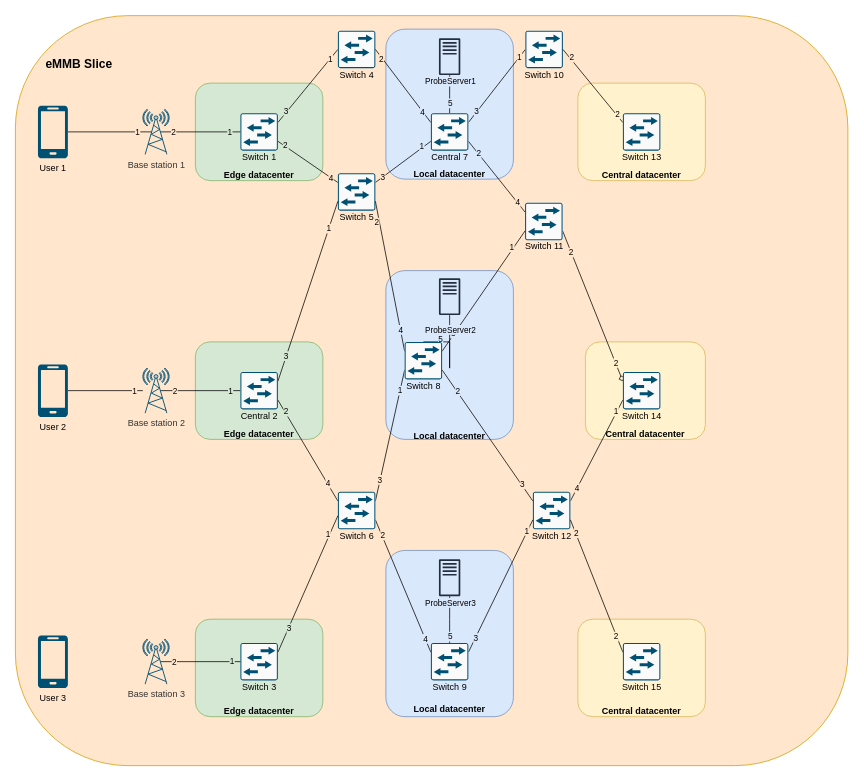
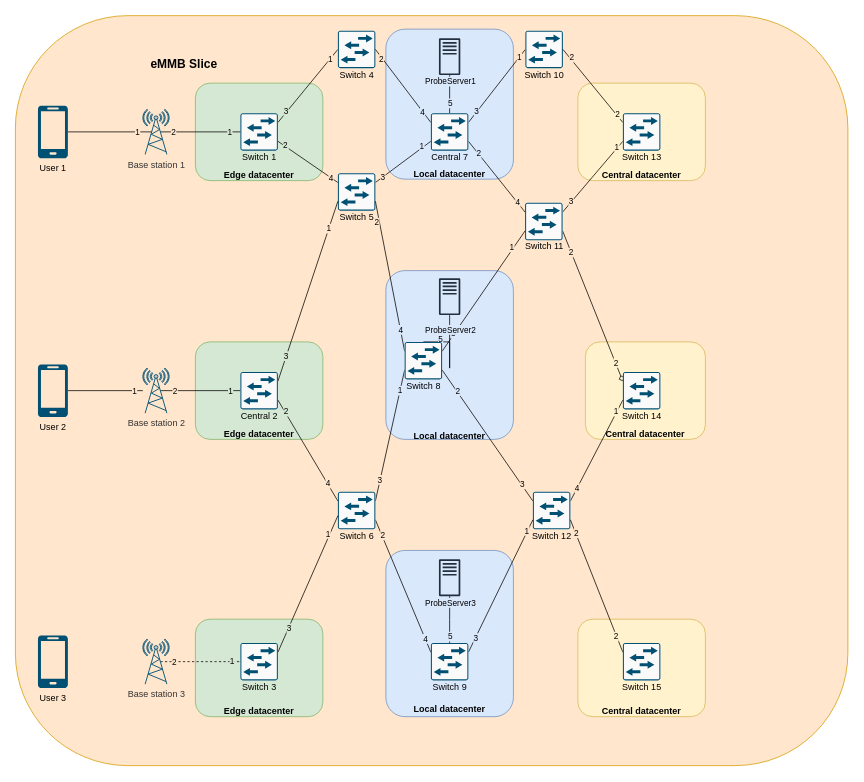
node "eMMB Slice": moved (79, 64) -> (184, 64)
edge "Switch 13" -- "Switch 11": added, labels "1", "3"
edge "Base station 3" -- "Switch 3": style solid -> dashed
